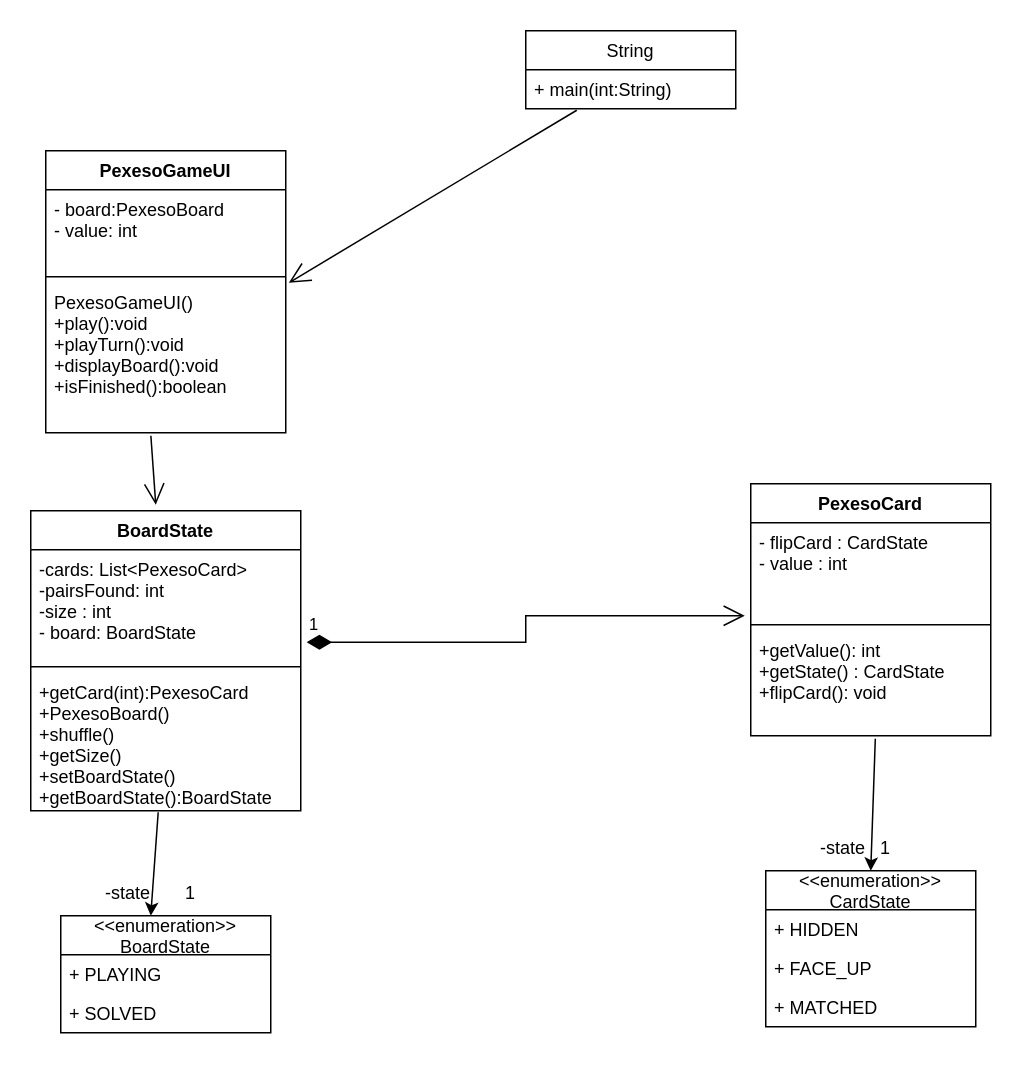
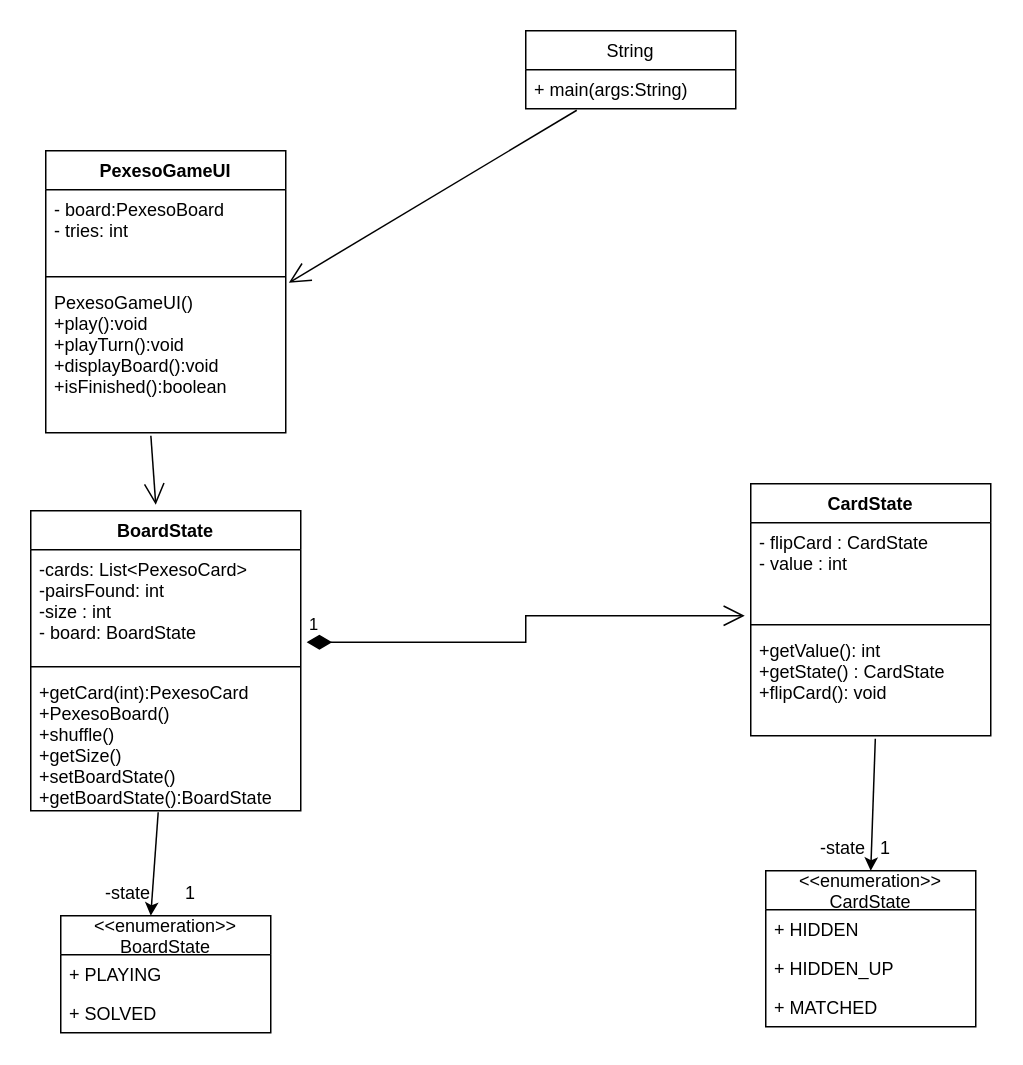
node "+ main(int:String)": label "+ main(int:String)" -> "+ main(args:String)"
node "- board:PexesoBoard - value: int": label "- board:PexesoBoard - value: int" -> "- board:PexesoBoard - tries: int"
node "PexesoCard": label "PexesoCard" -> "CardState"
node "+ FACE_UP": label "+ FACE_UP" -> "+ HIDDEN_UP"
